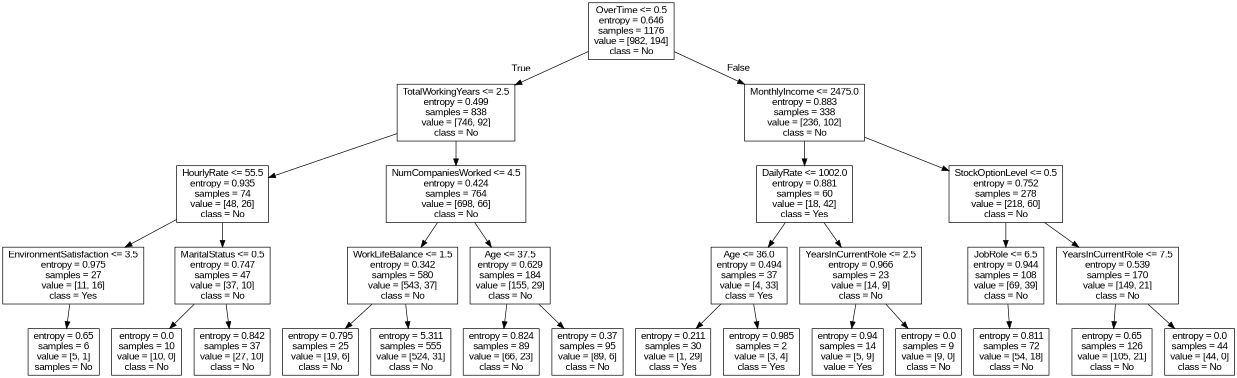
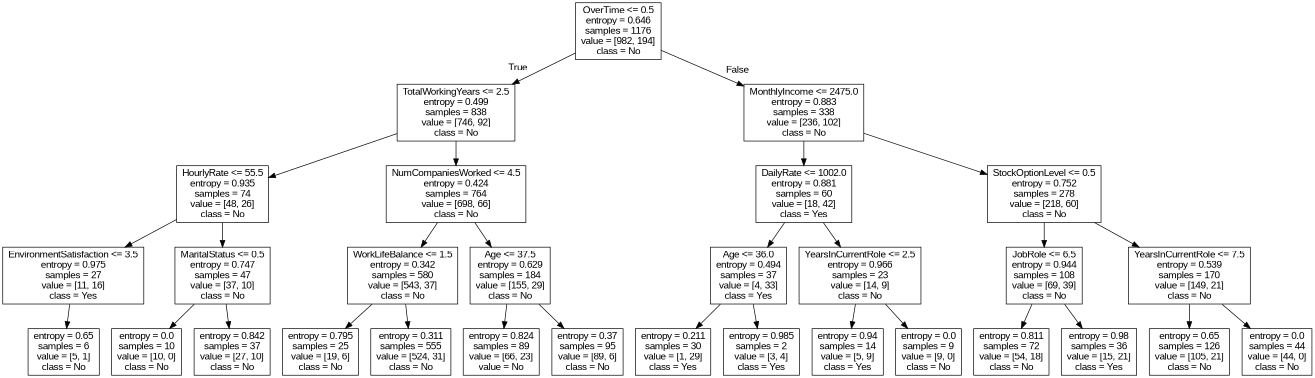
node "entropy = 0.65 samples = 6 value = [5, 1] samples = No": label "entropy = 0.65 samples = 6 value = [5, 1] samples = No" -> "entropy = 0.65 samples = 6 value = [5, 1] class = No"
node "entropy = 5.311 samples = 555 value = [524, 31] class = No": label "entropy = 5.311 samples = 555 value = [524, 31] class = No" -> "entropy = 0.311 samples = 555 value = [524, 31] class = No"
node "entropy = 0.824 samples = 89 value = [66, 23] class = No": label "entropy = 0.824 samples = 89 value = [66, 23] class = No" -> "entropy = 0.824 samples = 89 value = [66, 23] value = No"
node "entropy = 0.94 samples = 14 value = [5, 9] value = Yes": label "entropy = 0.94 samples = 14 value = [5, 9] value = Yes" -> "entropy = 0.94 samples = 14 value = [5, 9] class = Yes"
node "entropy = 0.98 samples = 36 value = [15, 21] class = Yes": added
